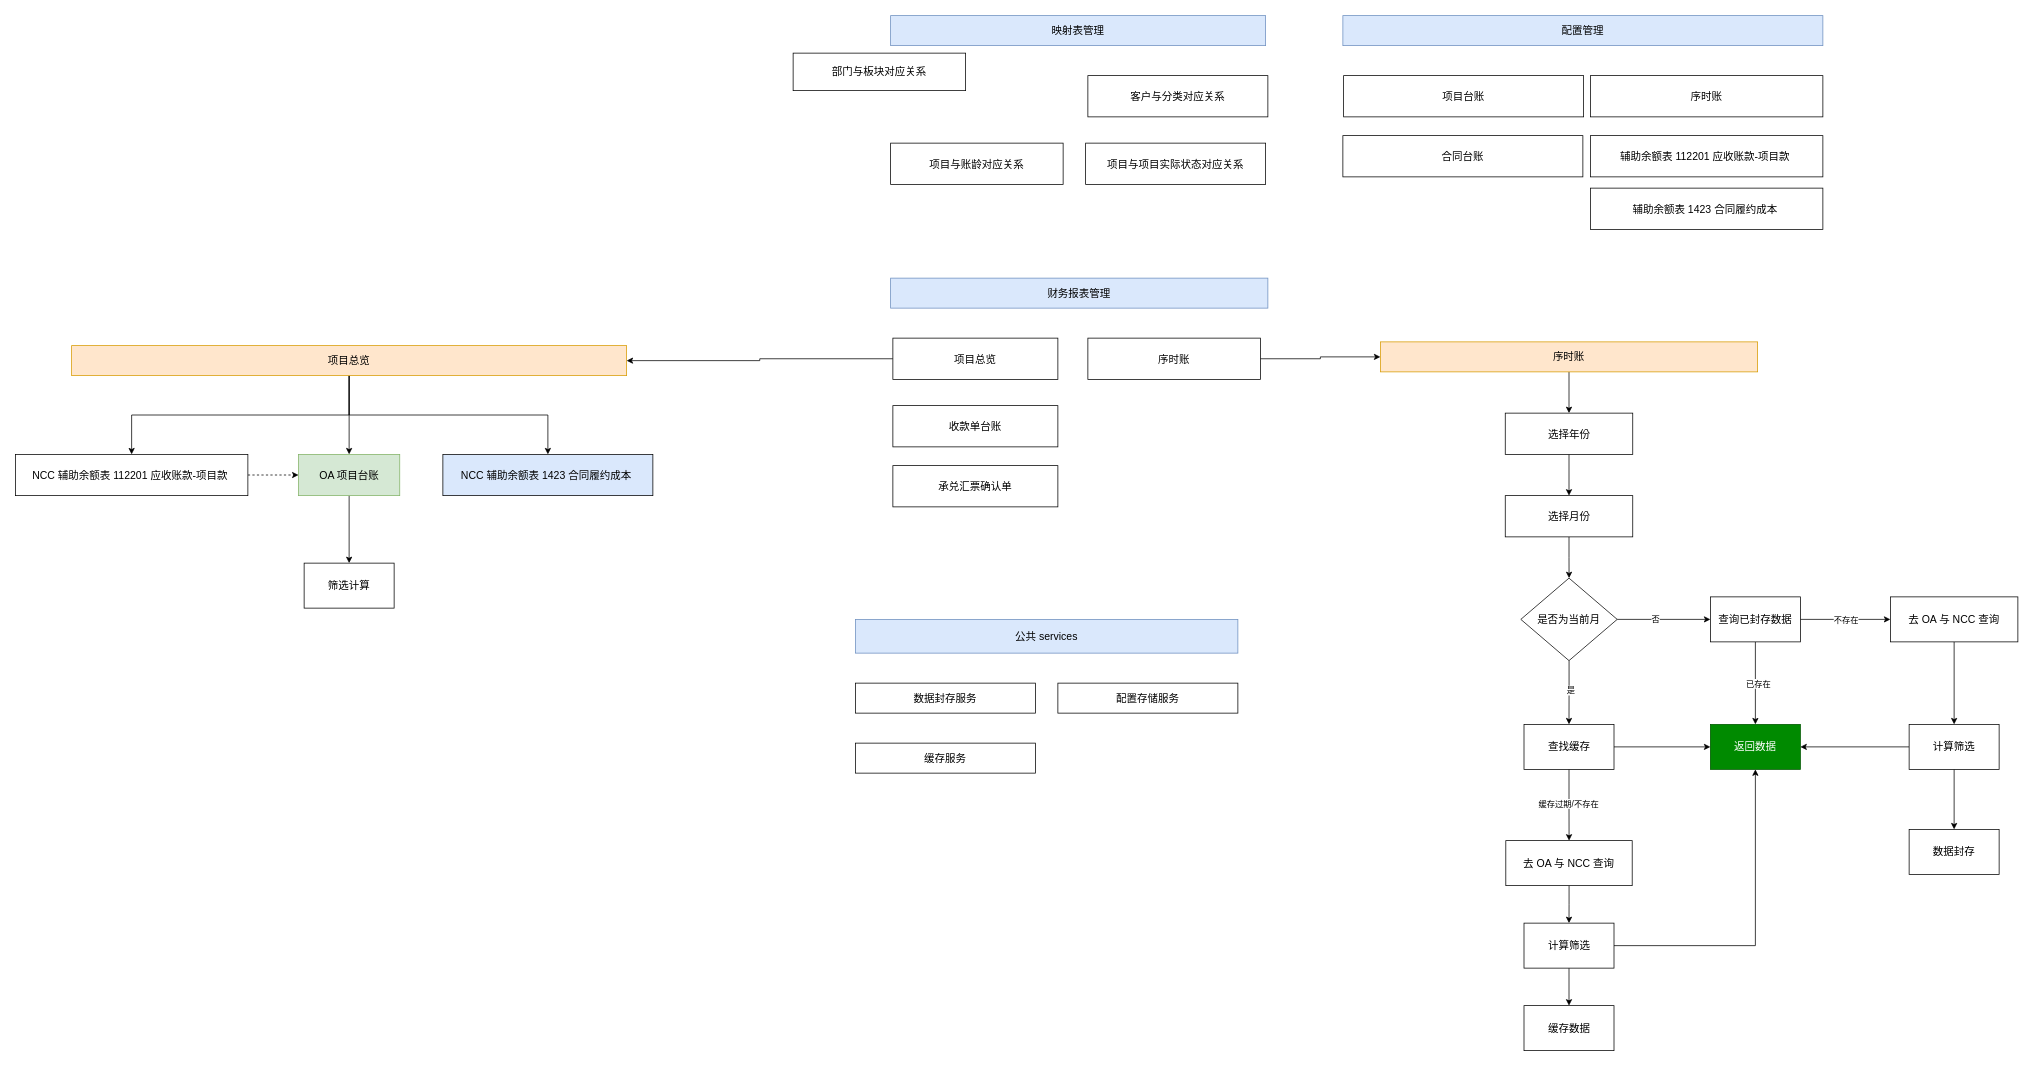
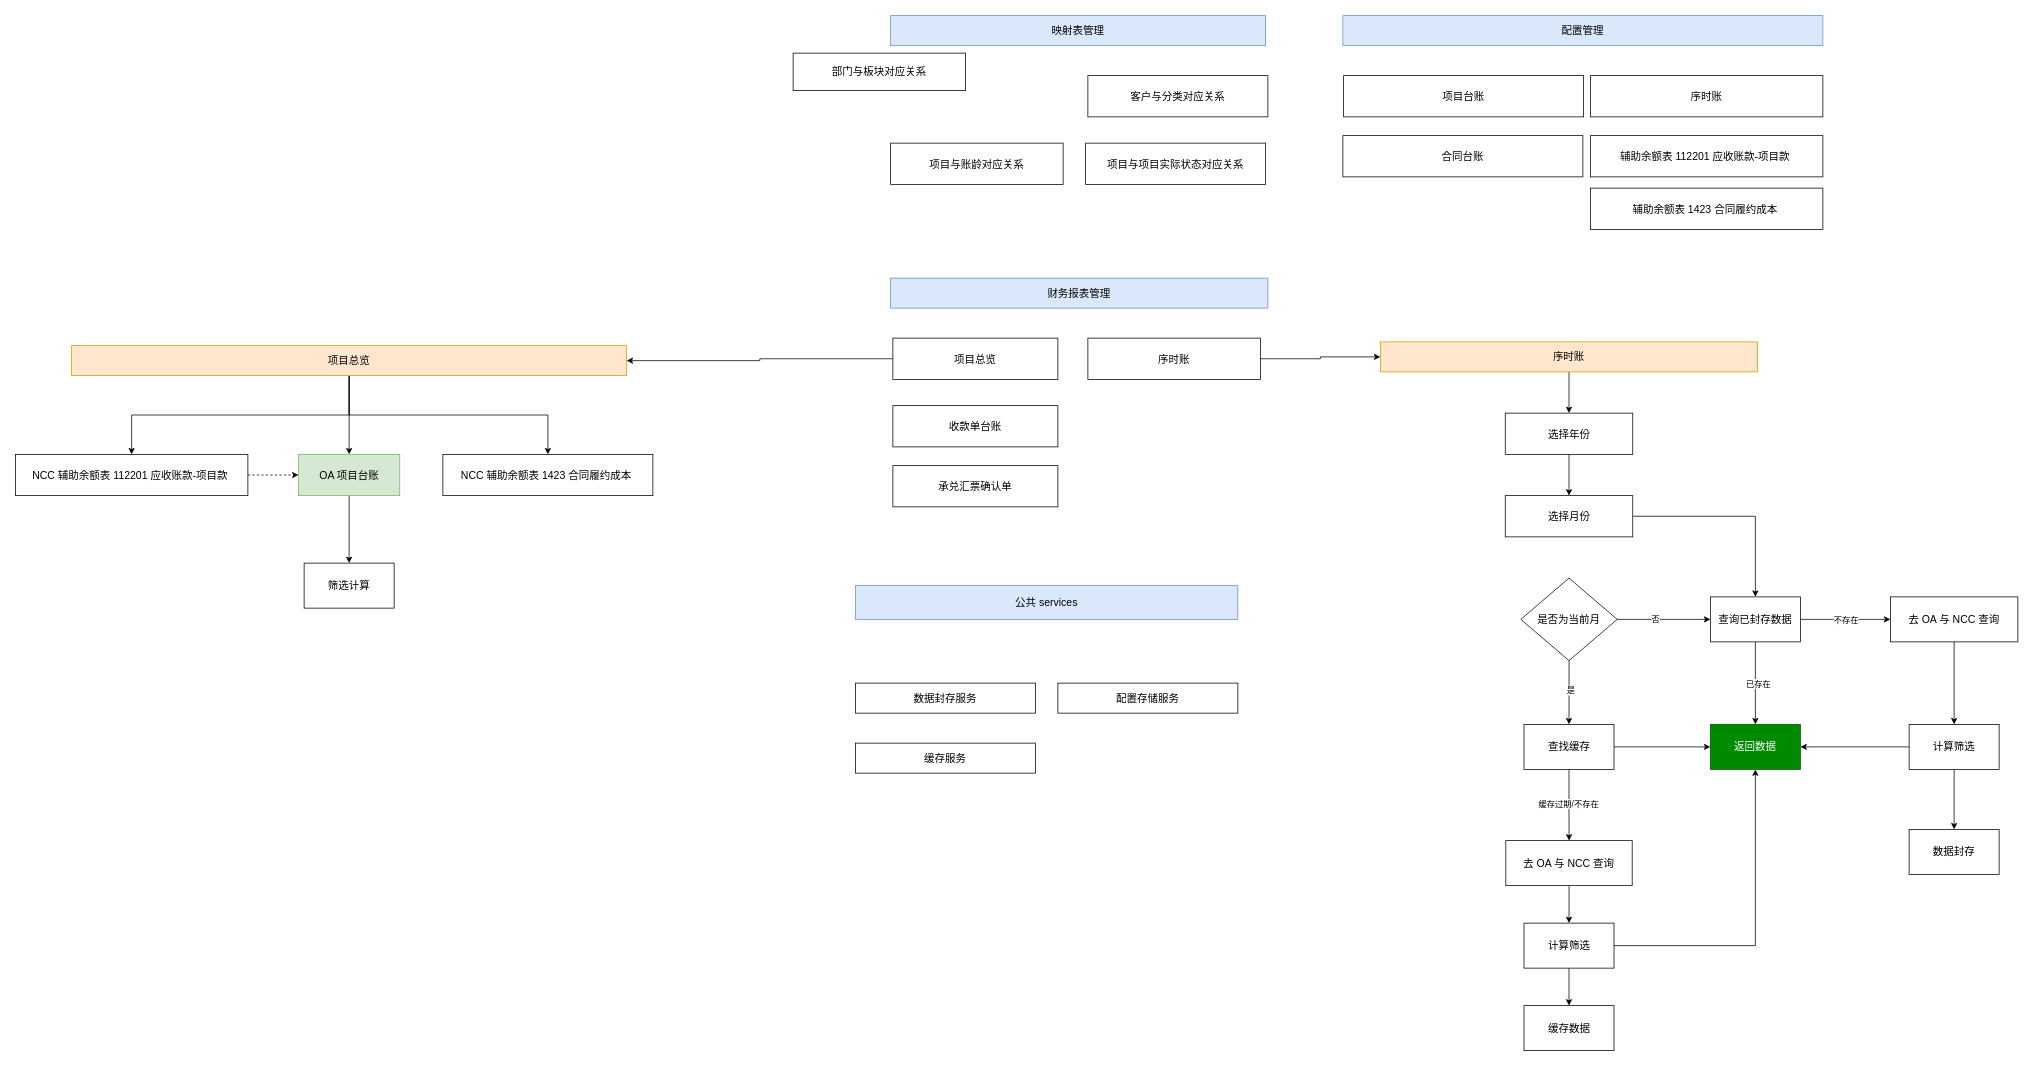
node "NCC 辅助余额表 1423 合同履约成本": fillcolor #dae8fc -> #ffffff
edge "选择月份" -> "是否为当前月": now "选择月份" -> "查询已封存数据"
node "公共 services": moved (1047, 636) -> (1047, 602)
